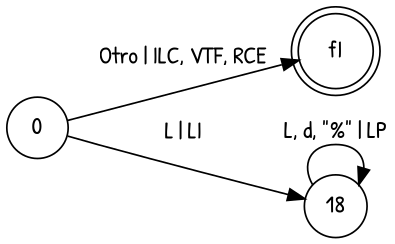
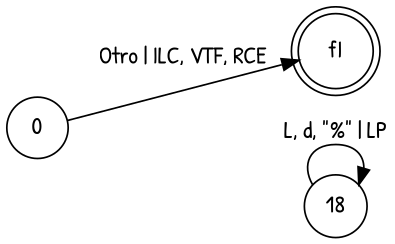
edge "0" -> "18": removed, label "L | LI"
